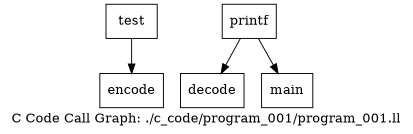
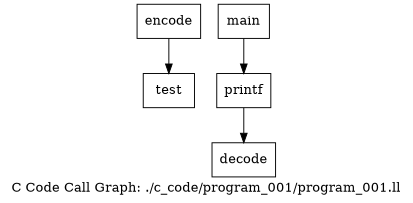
edge "test" -> "encode": reversed
edge "printf" -> "main": reversed
